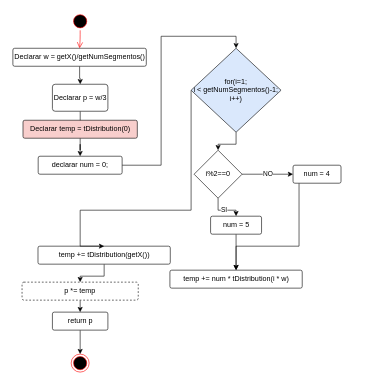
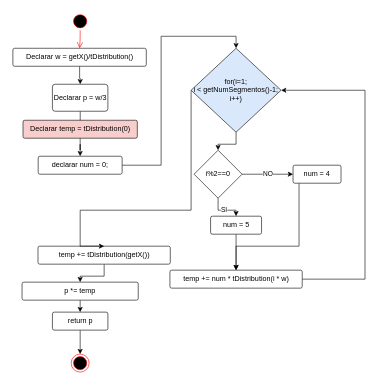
node "Declarar w = getX()/getNumSegmentos()": label "Declarar w = getX()/getNumSegmentos()" -> "Declarar w = getX()/tDistribution()"
edge "temp += num * tDistribution(i * w)" -> "for(i=1; i < getNumSegmentos()-1; i++)": added
node "p *= temp": style dashed -> solid
